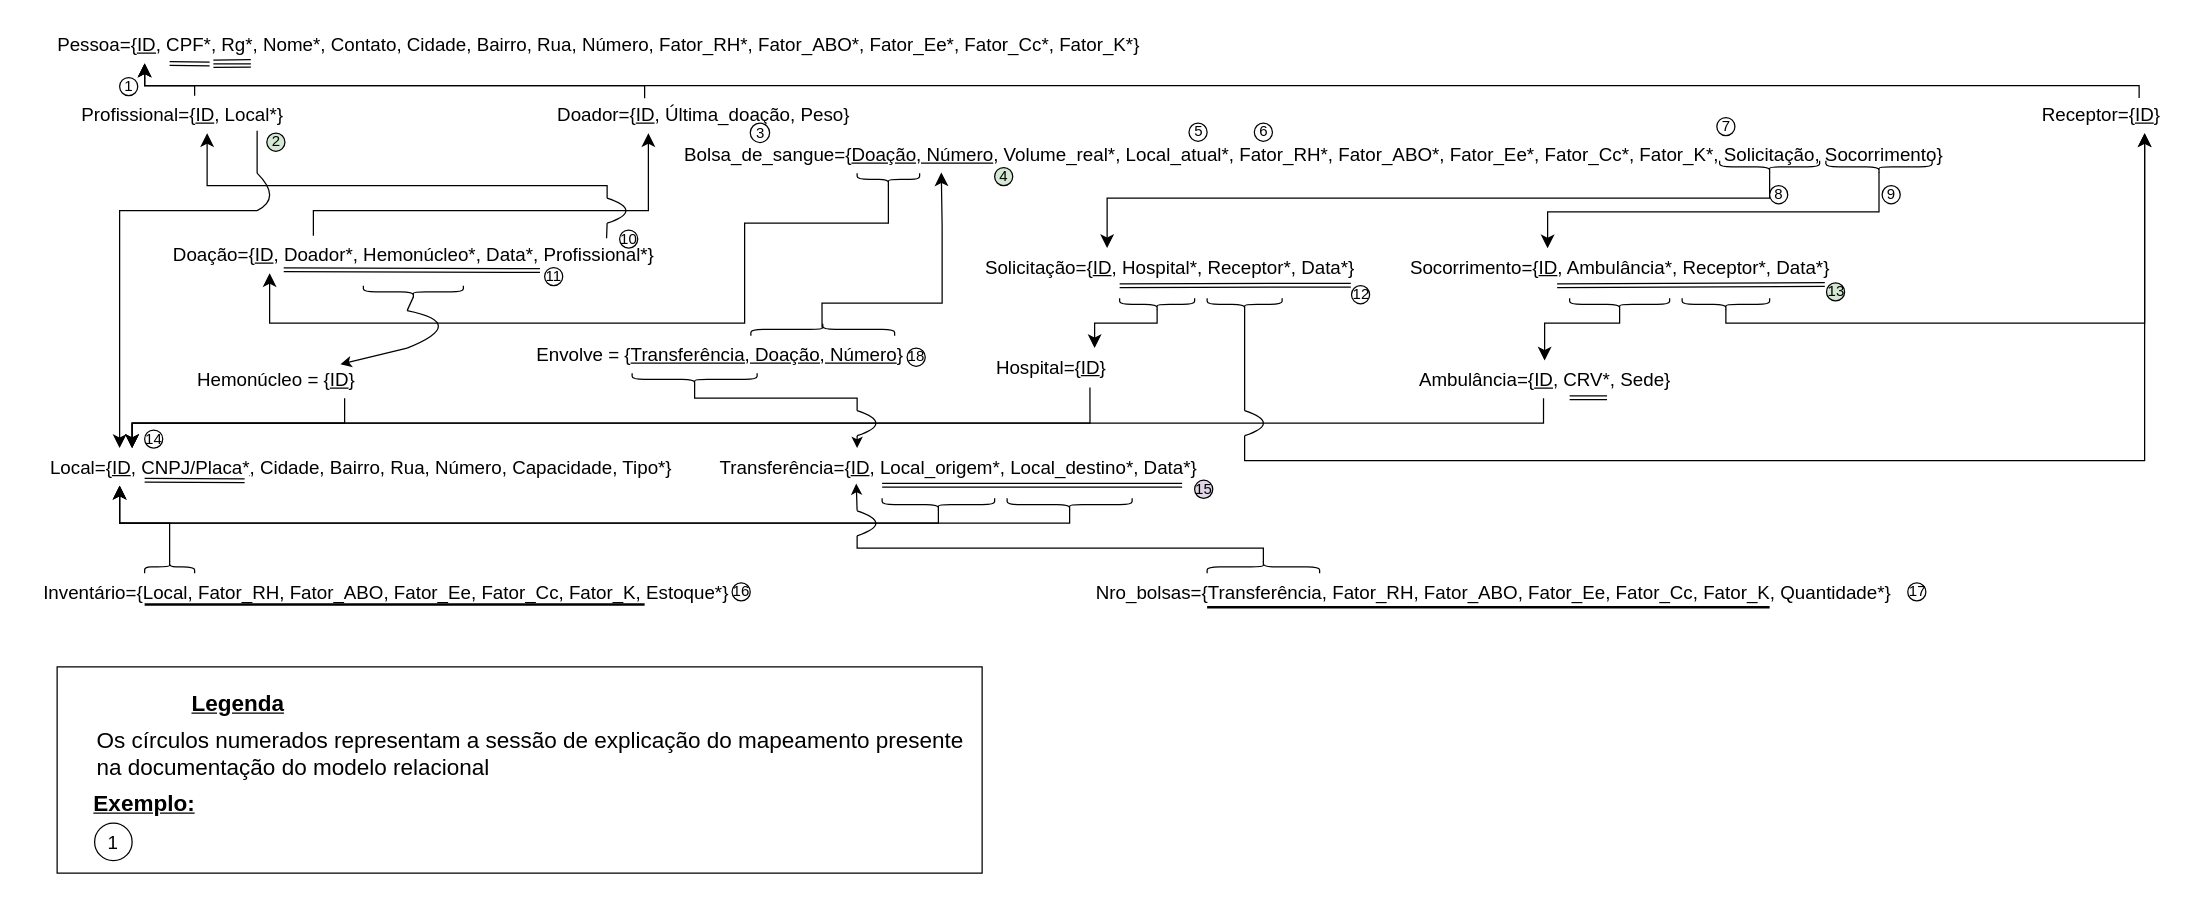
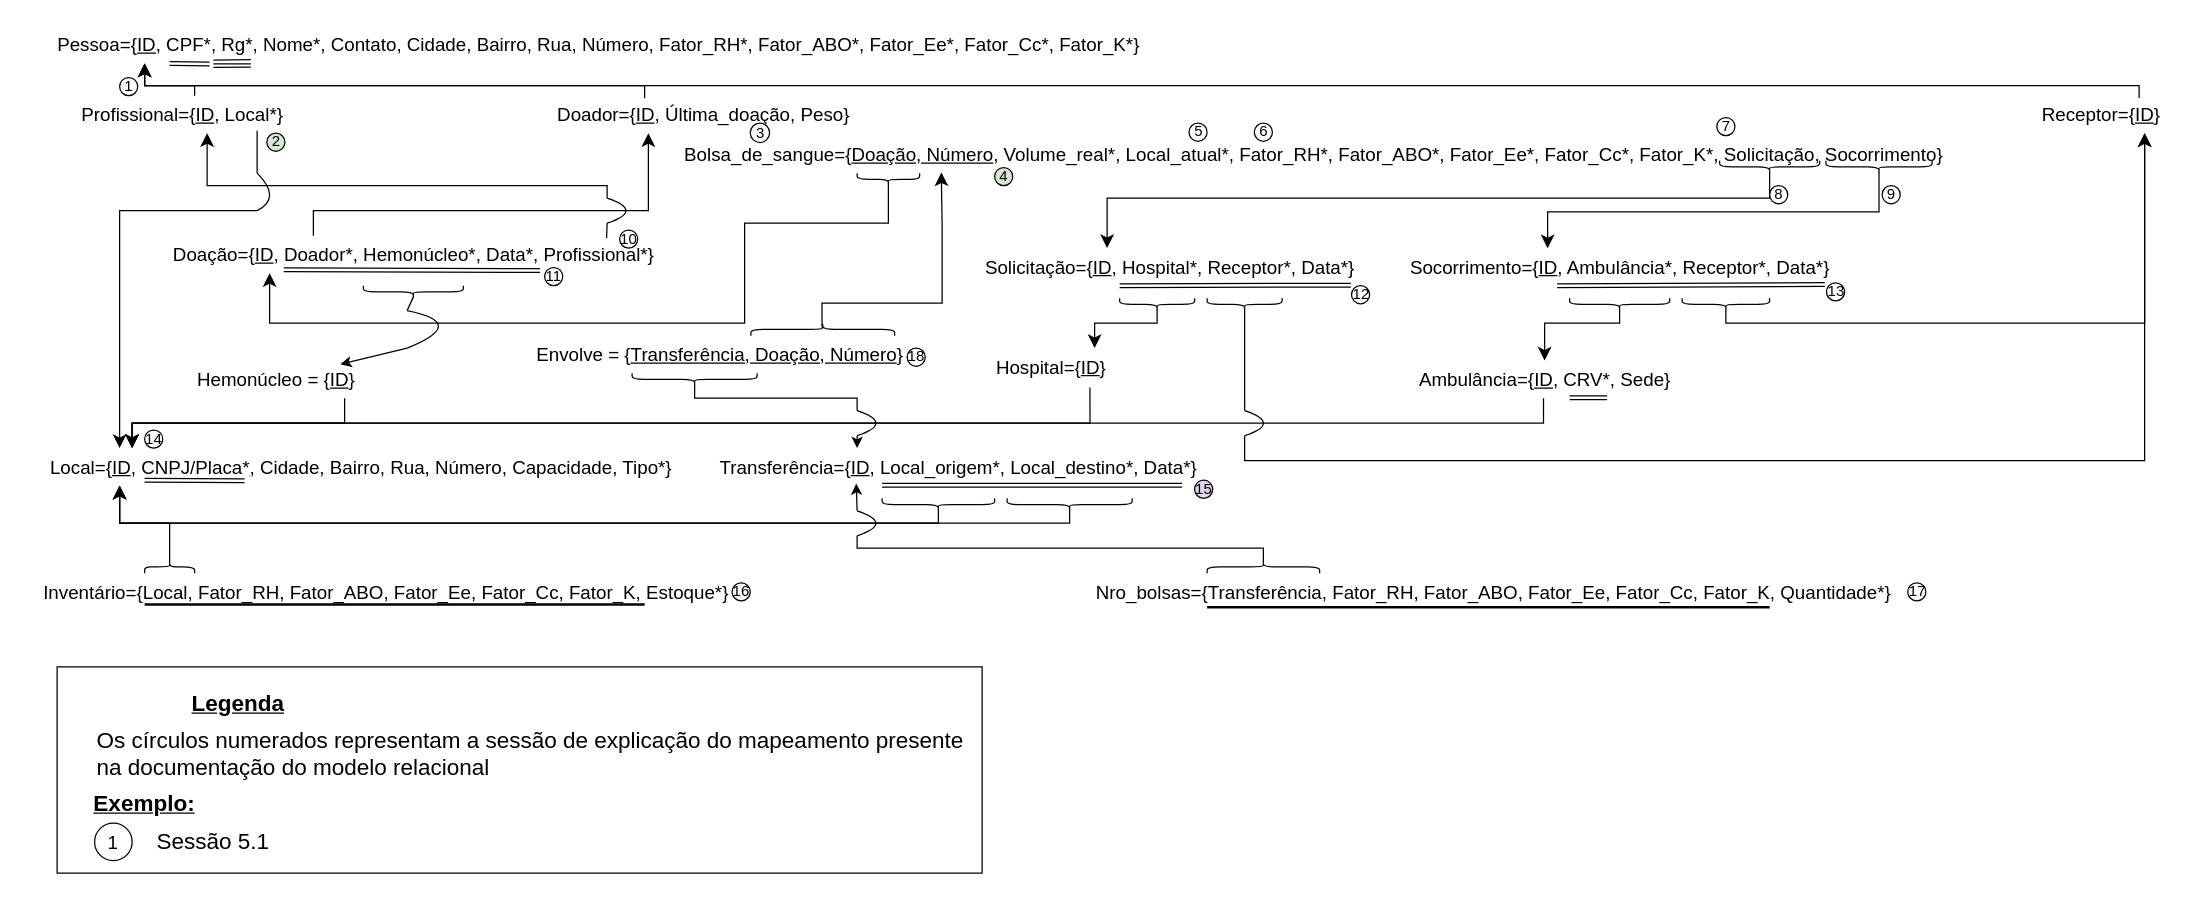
node "13": fillcolor #d5e8d4 -> #ffffff
node "Sessão 5.1": added
